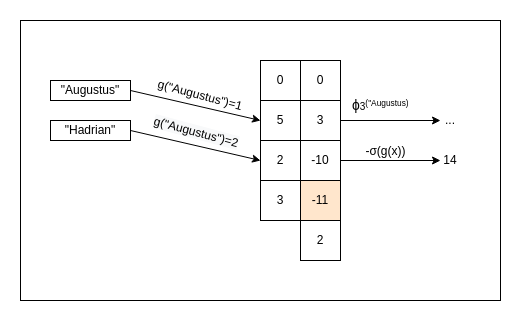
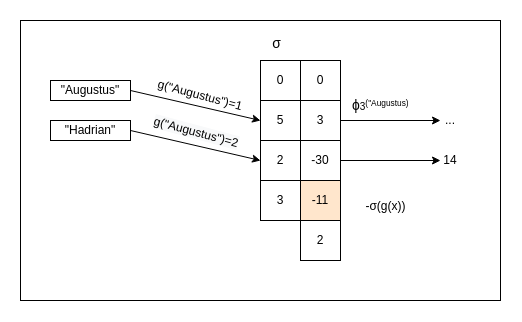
node "σ": added
node "-σ(g(x))": moved (386, 151) -> (386, 206)
node "-10": label "-10" -> "-30"
